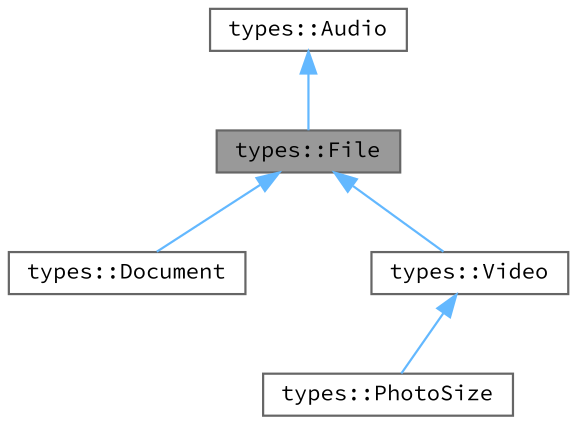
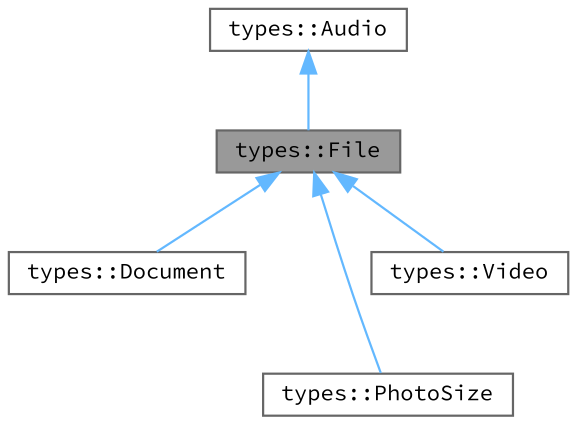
edge "types::PhotoSize" -> "types::Video": now "types::PhotoSize" -> "types::File"
